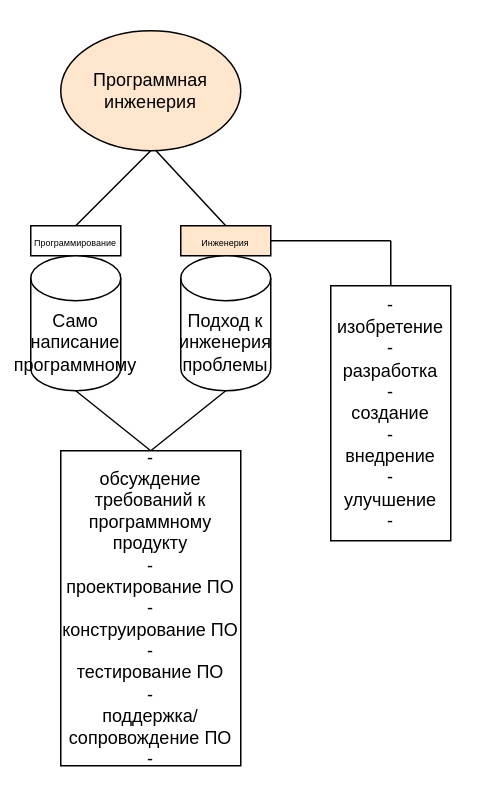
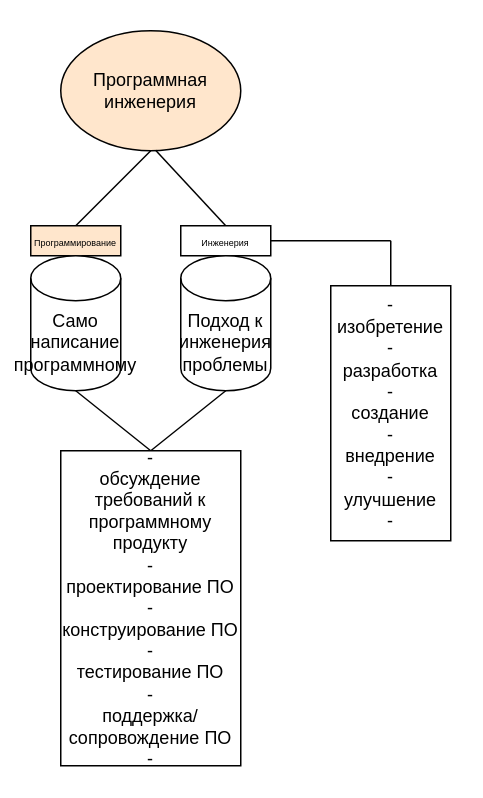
node "Программирование": fillcolor #ffffff -> #ffe6cc
node "Инженерия": fillcolor #ffe6cc -> #ffffff
